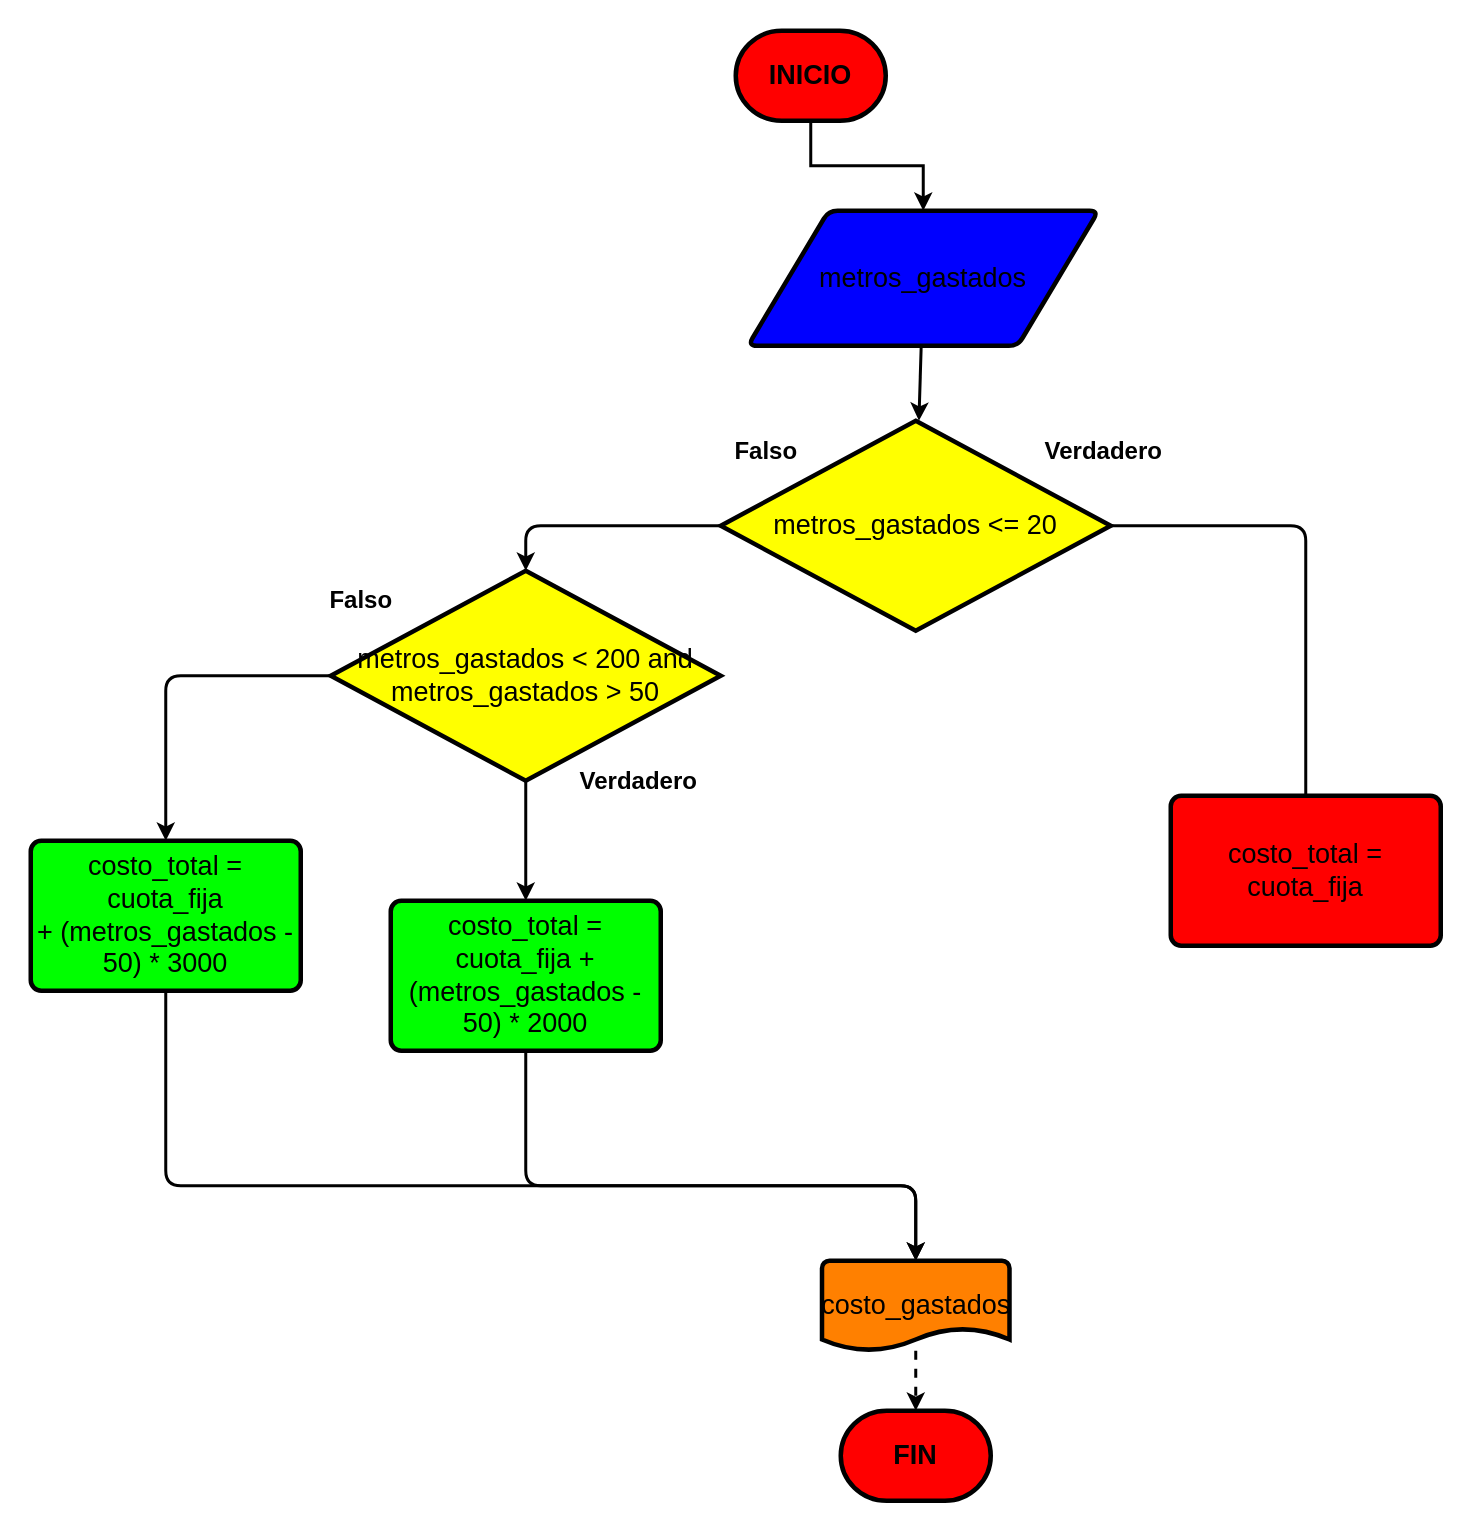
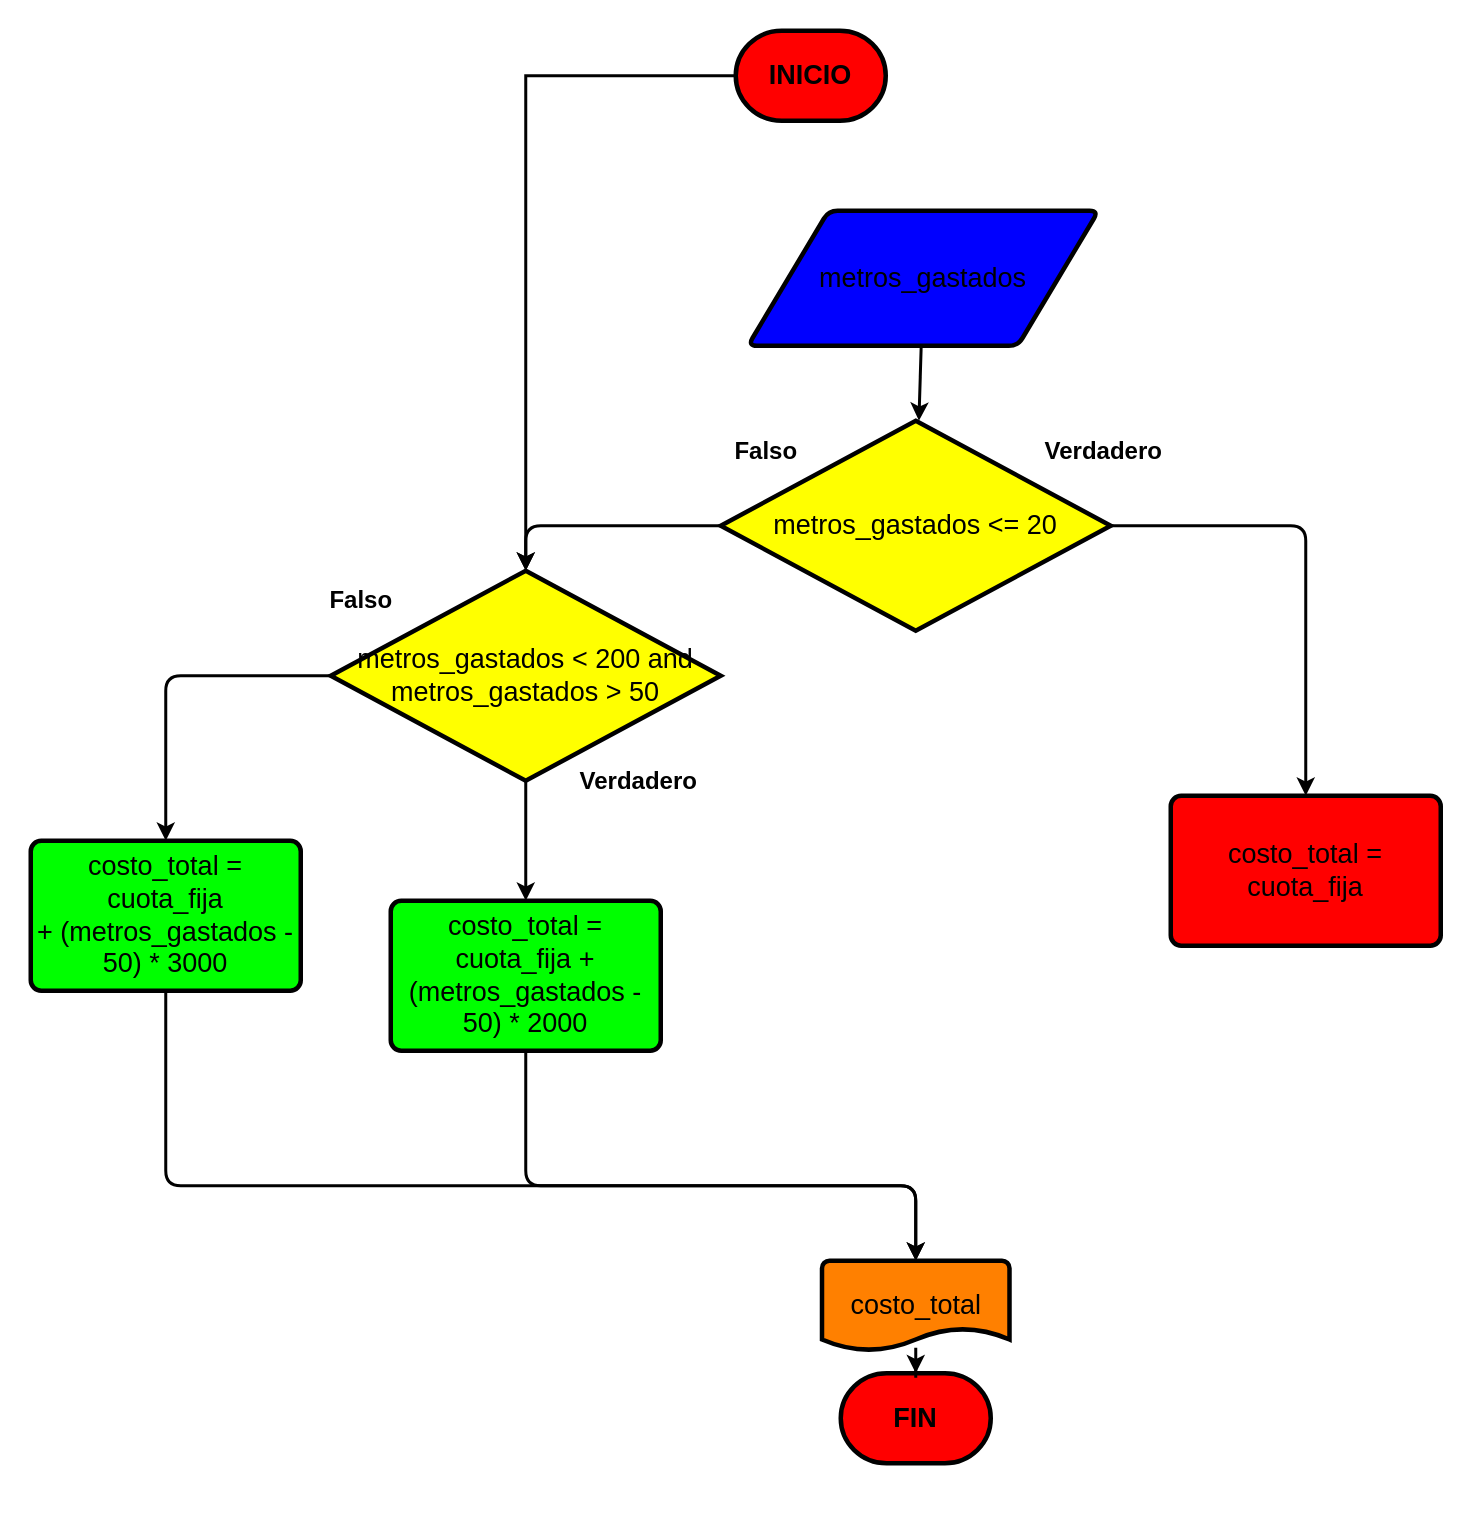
edge "INICIO" -> "metros_gastados": now "INICIO" -> "metros_gastados < 200 and metros_gastados > 50"
edge "metros_gastados <= 20" -- "costo_total = cuota_fija": arrowhead none -> classic
node "costo_gastados": label "costo_gastados" -> "costo_total"
node "FIN": moved (916, 1456) -> (916, 1418)
